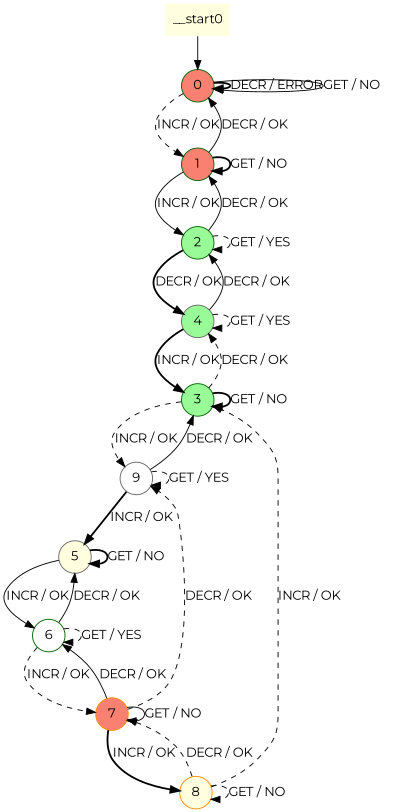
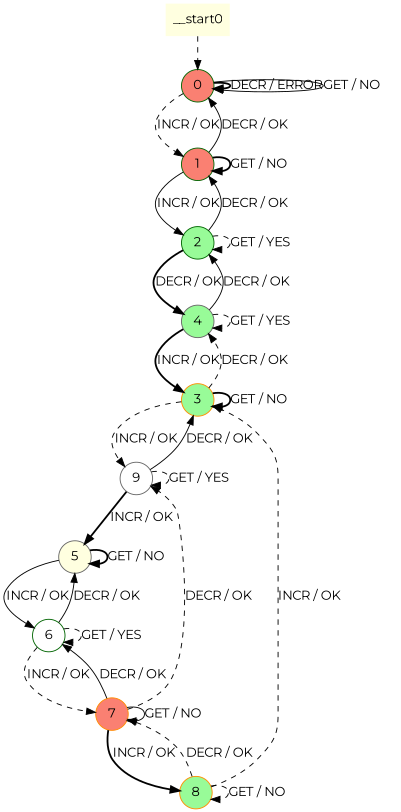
edge "__start0" -> "0": style solid -> dashed
node "3": color darkgreen -> darkorange
node "8": fillcolor lightyellow -> palegreen
